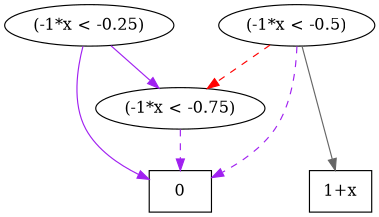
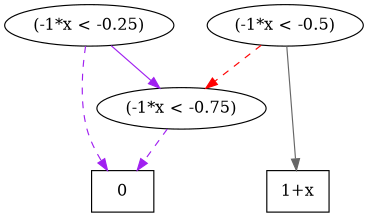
edge "(-1*x < -0.5)" -> "0": removed
edge "(-1*x < -0.25)" -> "0": style solid -> dashed
